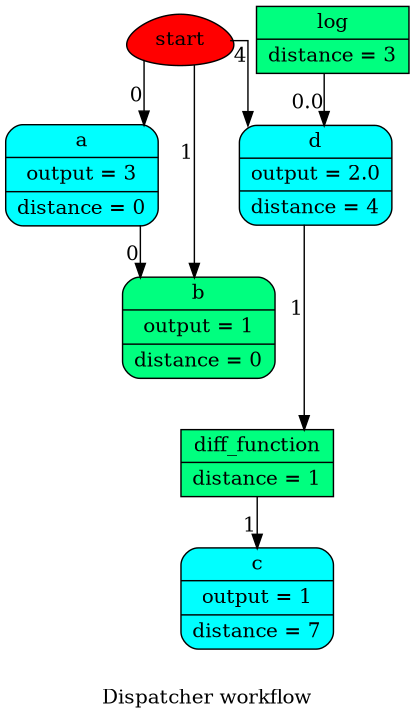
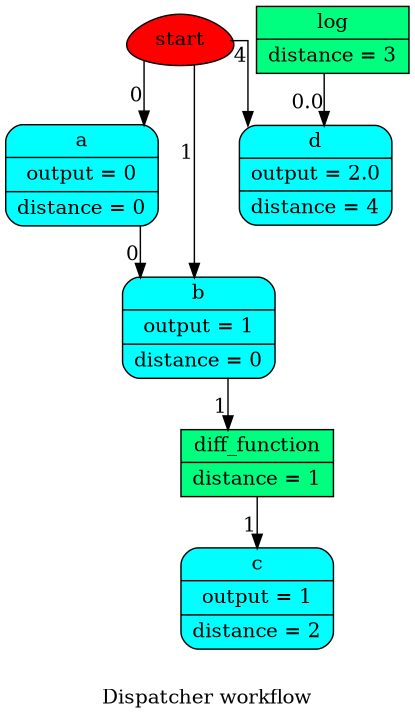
node "a": text "output = 3" -> "output = 0"
edge "d" -> "diff_function": now "b" -> "diff_function"
node "b": fillcolor springgreen -> cyan
node "c": text "distance = 7" -> "distance = 2"
